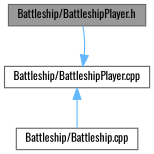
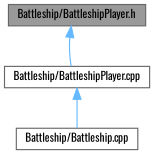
edge "Battleship/BattleshipPlayer.h" -> "Battleship/BattleshipPlayer.cpp": reversed
